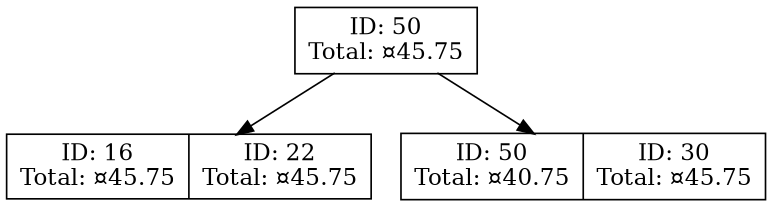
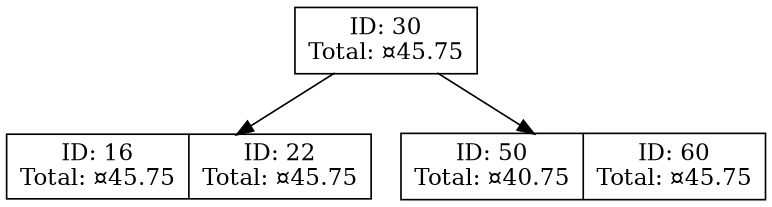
node "ID: 50 Total: ¤45.75": label "ID: 50 Total: ¤45.75" -> "ID: 30 Total: ¤45.75"
node "ID: 50": text "ID: 30" -> "ID: 60"
